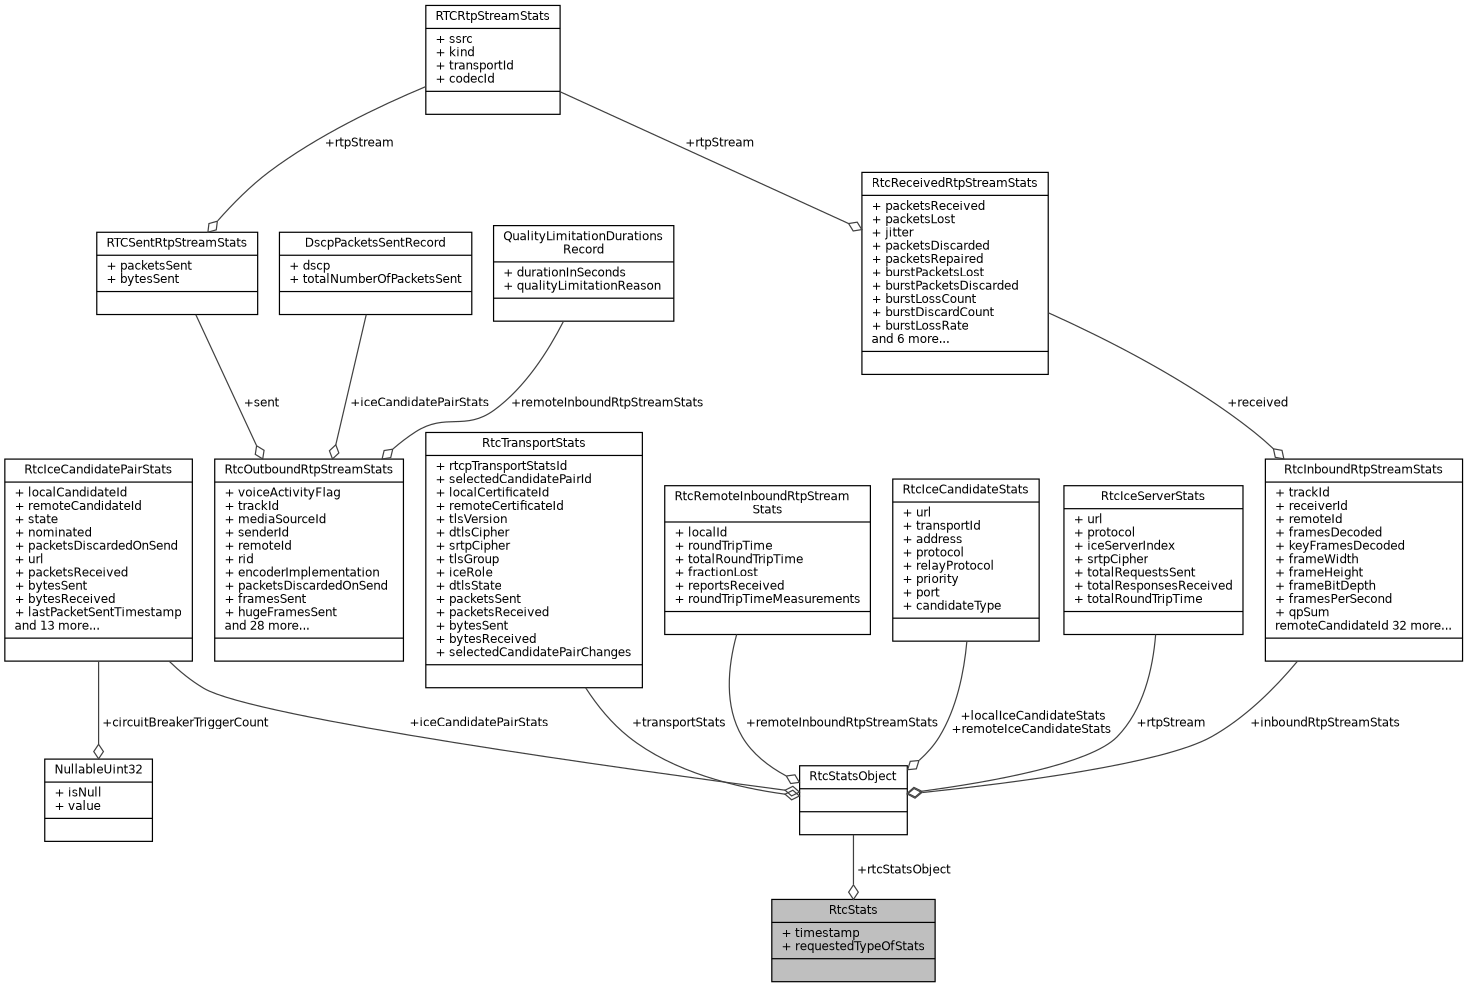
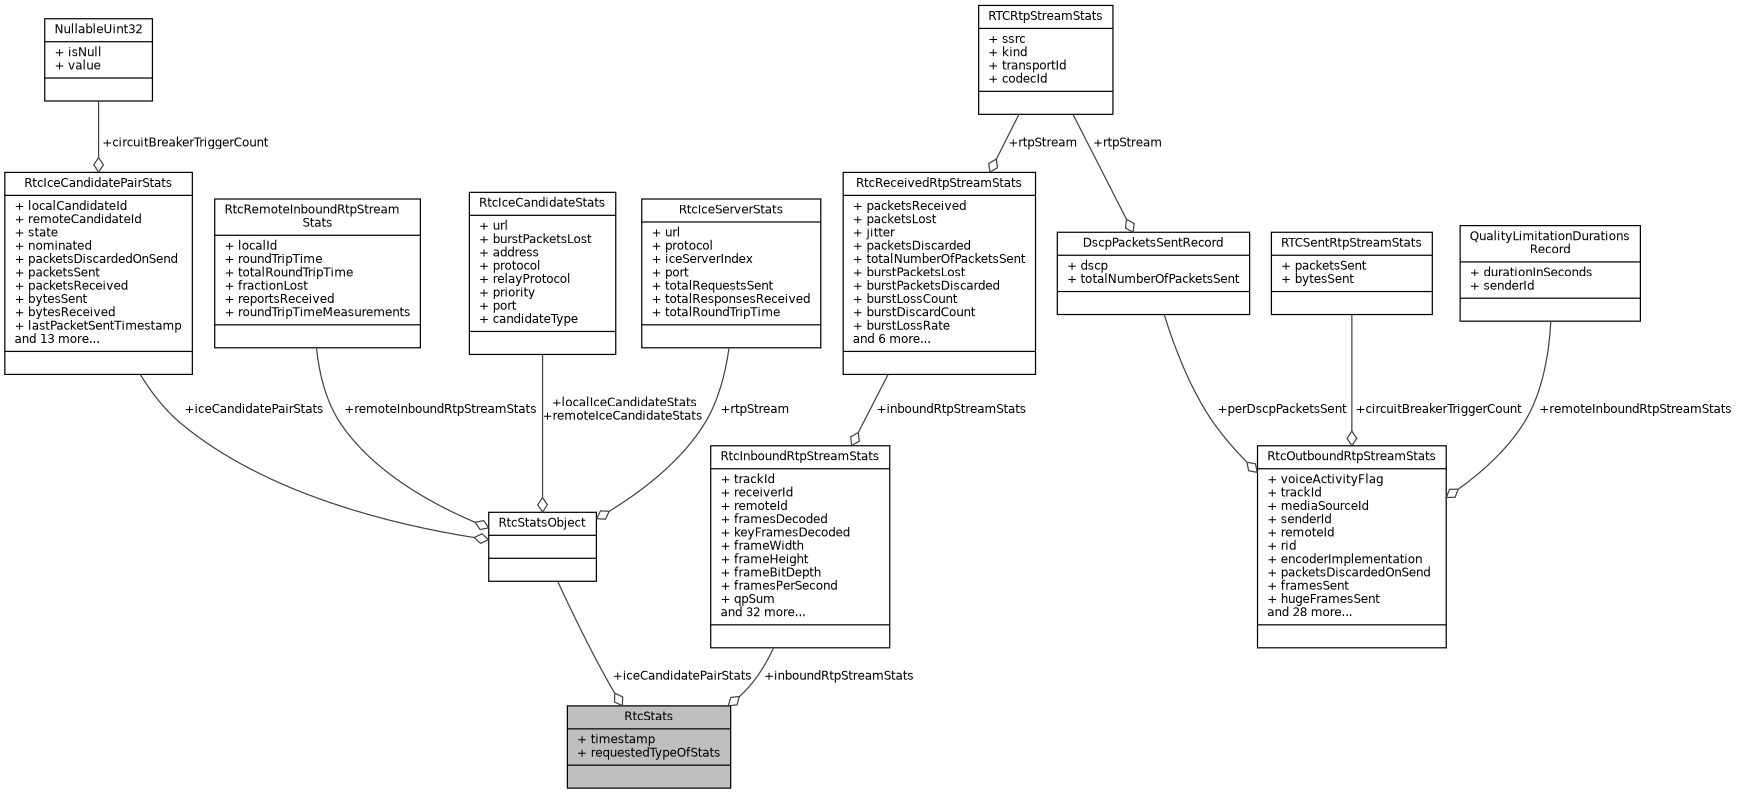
edge "RTCRtpStreamStats" -> "RTCSentRtpStreamStats": now "RTCRtpStreamStats" -> "DscpPacketsSentRecord"
node "RtcReceivedRtpStreamStats": text "+ packetsRepaired" -> "+ totalNumberOfPacketsSent"
node "QualityLimitationDurations": text "+ qualityLimitationReason" -> "+ senderId"
edge "RTCSentRtpStreamStats" -> "RtcOutboundRtpStreamStats": label " +sent" -> " +circuitBreakerTriggerCount"
edge "DscpPacketsSentRecord" -> "RtcOutboundRtpStreamStats": label " +iceCandidatePairStats" -> " +perDscpPacketsSent"
edge "RtcReceivedRtpStreamStats" -> "RtcInboundRtpStreamStats": label " +received" -> " +inboundRtpStreamStats"
node "RtcIceCandidateStats": text "+ transportId" -> "+ burstPacketsLost"
node "RtcIceCandidatePairStats": text "+ url" -> "+ packetsSent"
node "RtcIceServerStats": text "+ srtpCipher" -> "+ port"
node "RtcTransportStats": removed
node "RtcInboundRtpStreamStats": text "remoteCandidateId 32 more..." -> "and 32 more..."
edge "RtcIceCandidatePairStats" -> "NullableUint32": reversed
edge "RtcInboundRtpStreamStats" -> "RtcStatsObject": now "RtcInboundRtpStreamStats" -> "RtcStats"
edge "RtcStatsObject" -> "RtcStats": label " +rtcStatsObject" -> " +iceCandidatePairStats"
